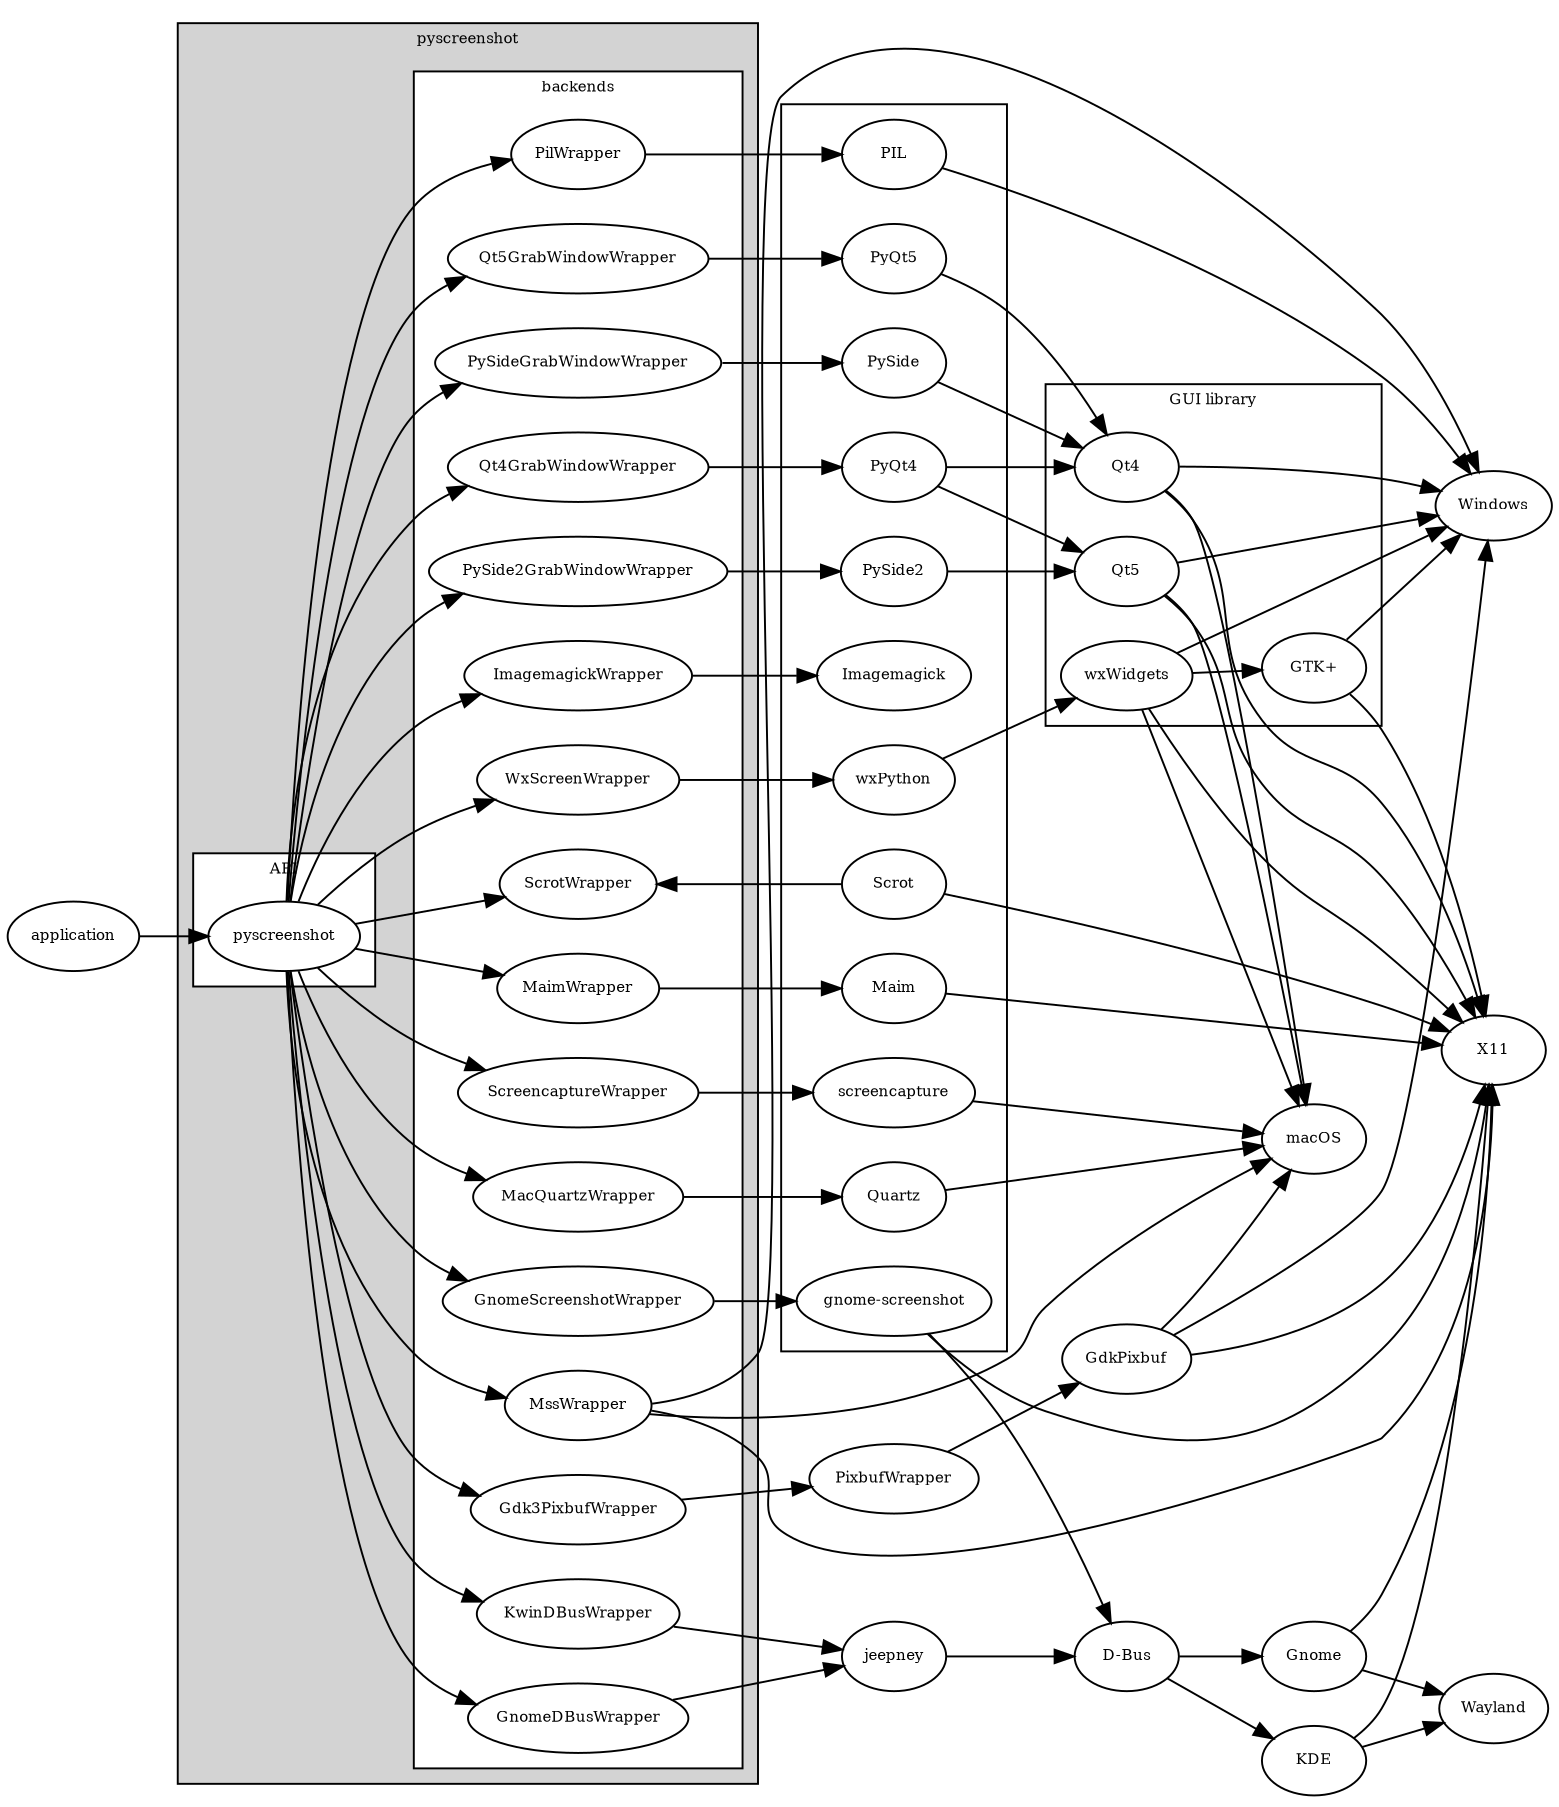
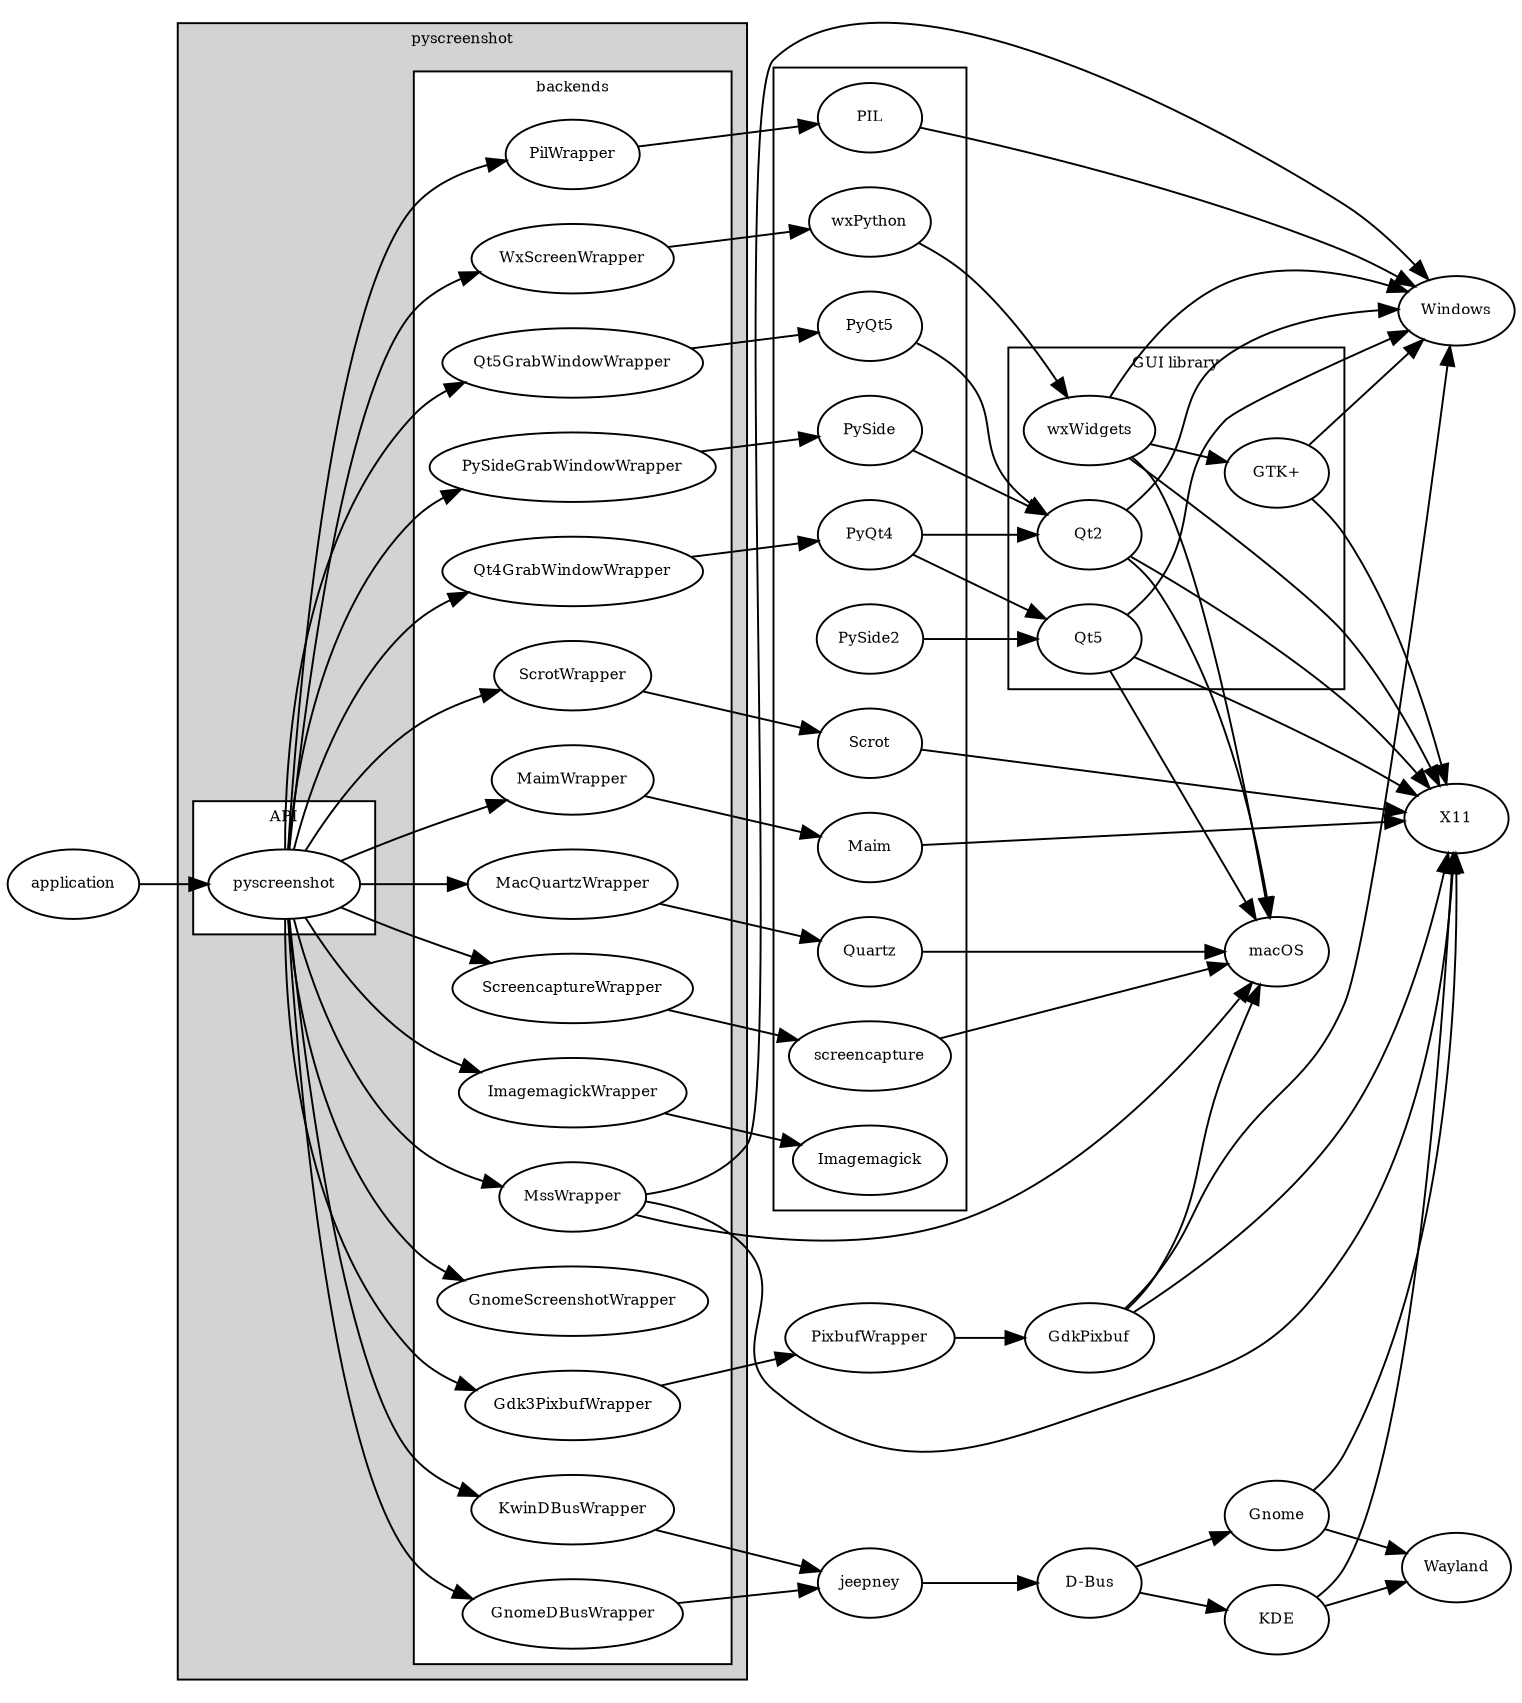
node "Qt4": label "Qt4" -> "Qt2"
node "PySide2GrabWindowWrapper": removed
edge "Scrot" -> "ScrotWrapper": reversed
node "gnome-screenshot": removed
